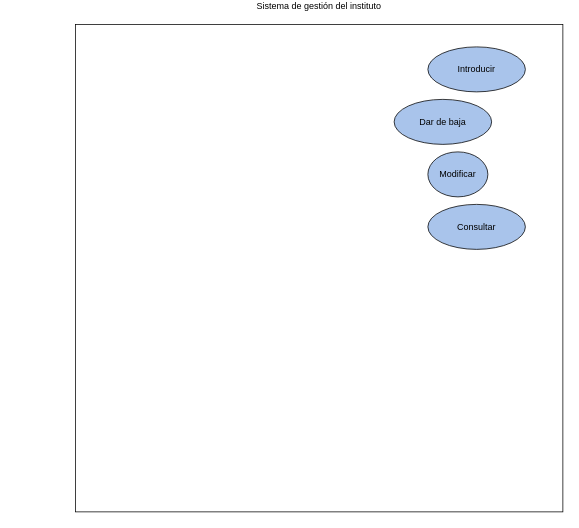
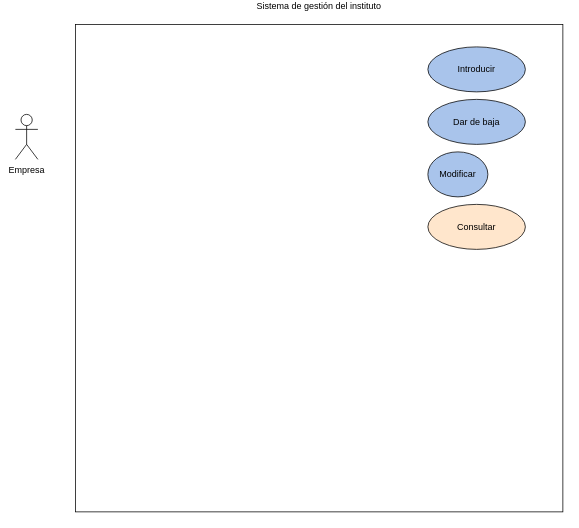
node "Dar de baja": moved (443, 122) -> (477, 122)
node "Empresa": added
node "Consultar": fillcolor #a9c4eb -> #ffe6cc
